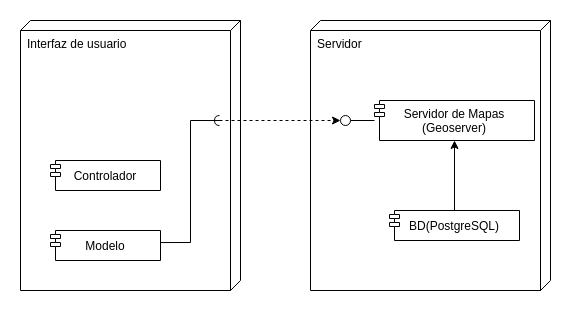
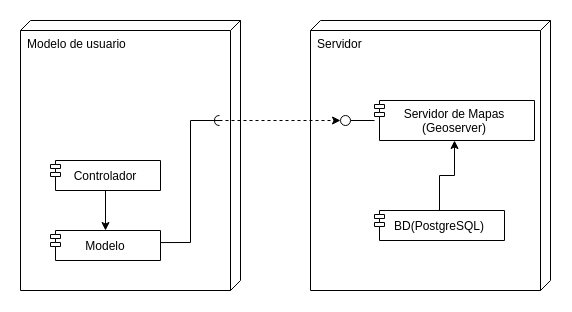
node "Interfaz de usuario": label "Interfaz de usuario" -> "Modelo de usuario"
edge "Controlador" -> "Modelo": added
node "BD(PostgreSQL)": moved (455, 226) -> (440, 226)
